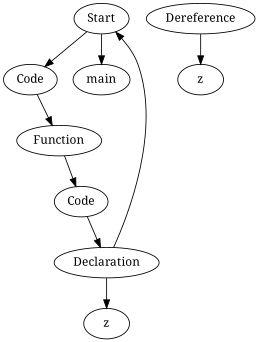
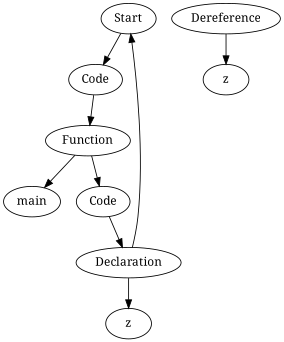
edge "Start" -> "main": now "Function" -> "main"
